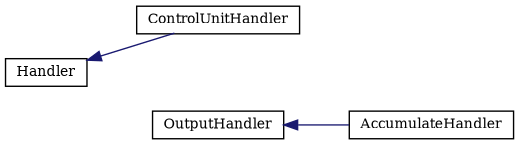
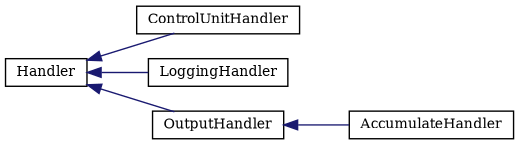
node "LoggingHandler": added
edge "OutputHandler" -> "Handler": added
